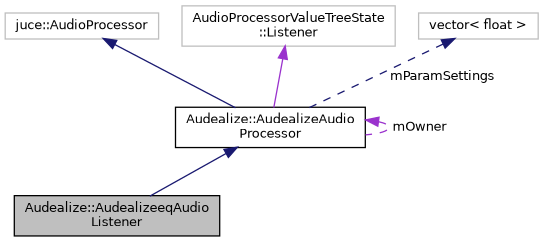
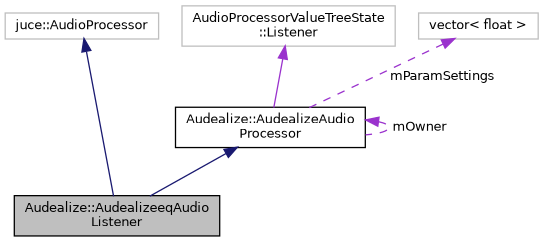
edge "Audealize::AudealizeAudio Processor" -> "juce::AudioProcessor": now "Audealize::AudealizeeqAudio Listener" -> "juce::AudioProcessor"
edge "Audealize::AudealizeAudio Processor" -> "vector< float >": color midnightblue -> darkorchid3
